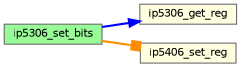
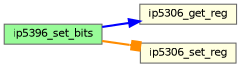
node "ip5306_set_bits": label "ip5306_set_bits" -> "ip5396_set_bits"
node "ip5406_set_reg": label "ip5406_set_reg" -> "ip5306_set_reg"
